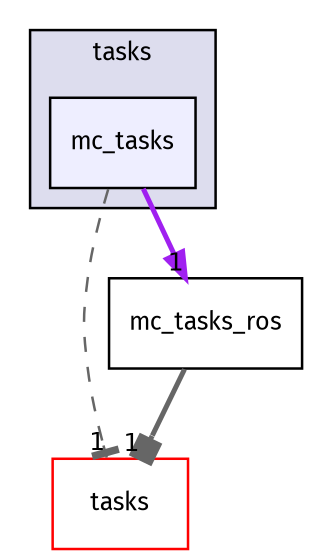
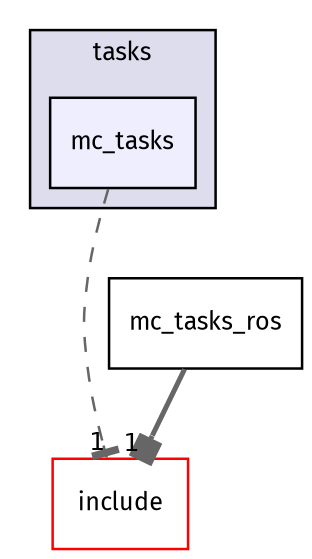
edge "mc_tasks" -> "mc_tasks_ros": removed
node "tasks": label "tasks" -> "include"
